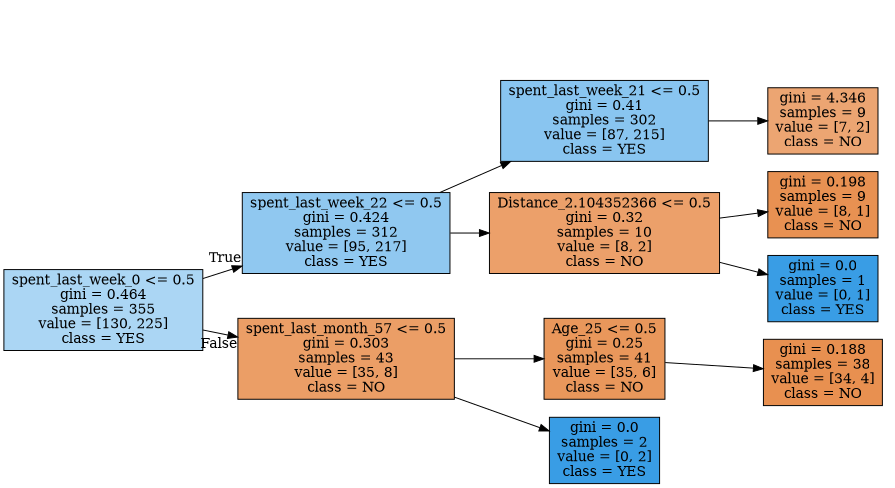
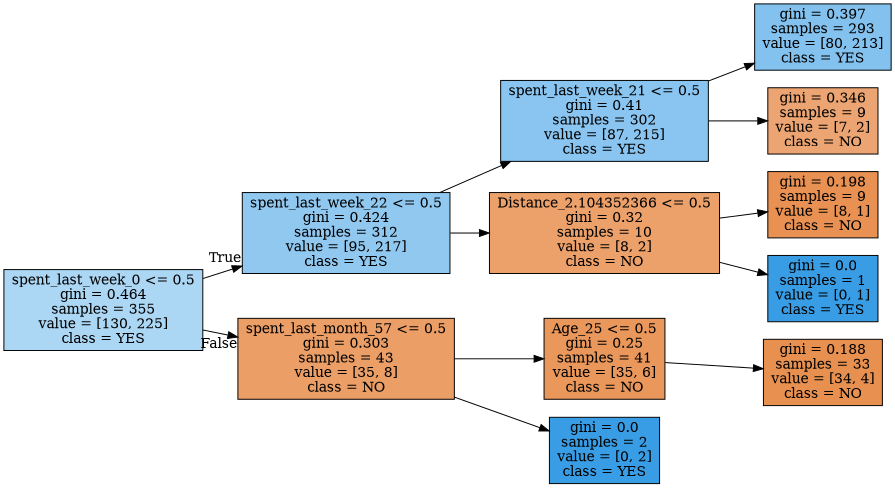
node "gini = 0.397 samples = 293 value = [80, 213] class = YES": added
node "gini = 4.346 samples = 9 value = [7, 2] class = NO": label "gini = 4.346 samples = 9 value = [7, 2] class = NO" -> "gini = 0.346 samples = 9 value = [7, 2] class = NO"
node "gini = 0.188 samples = 38 value = [34, 4] class = NO": label "gini = 0.188 samples = 38 value = [34, 4] class = NO" -> "gini = 0.188 samples = 33 value = [34, 4] class = NO"
